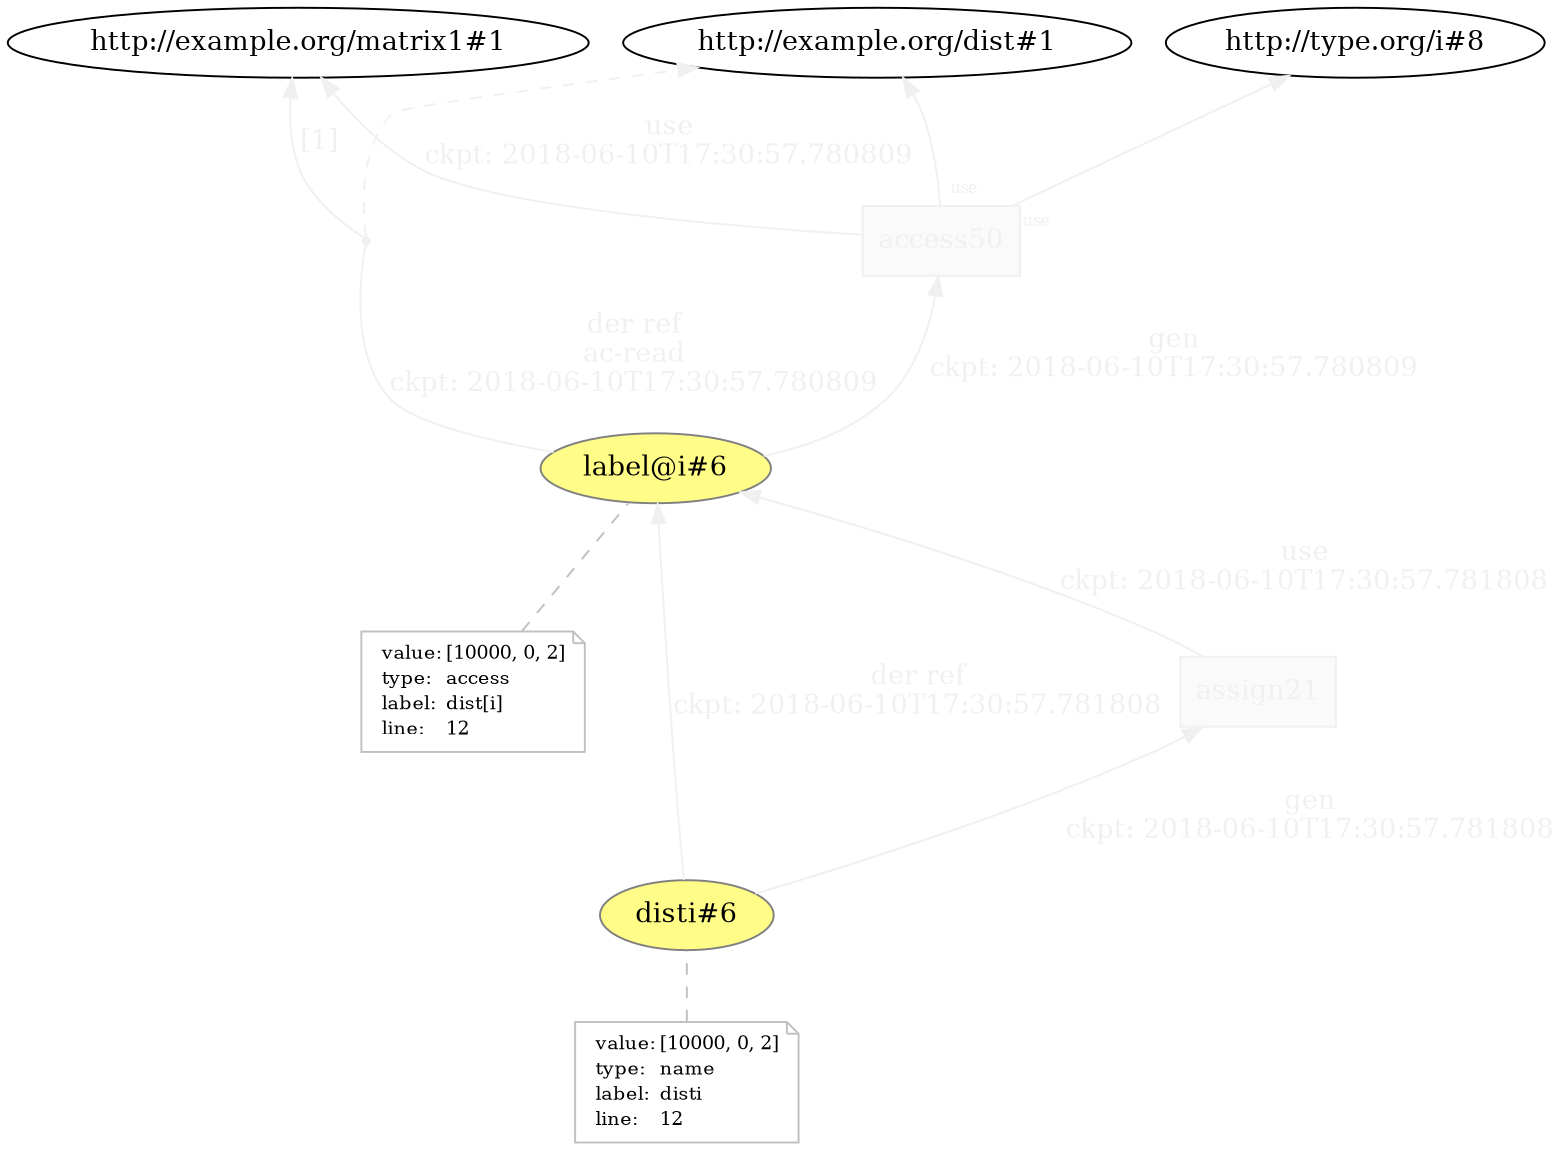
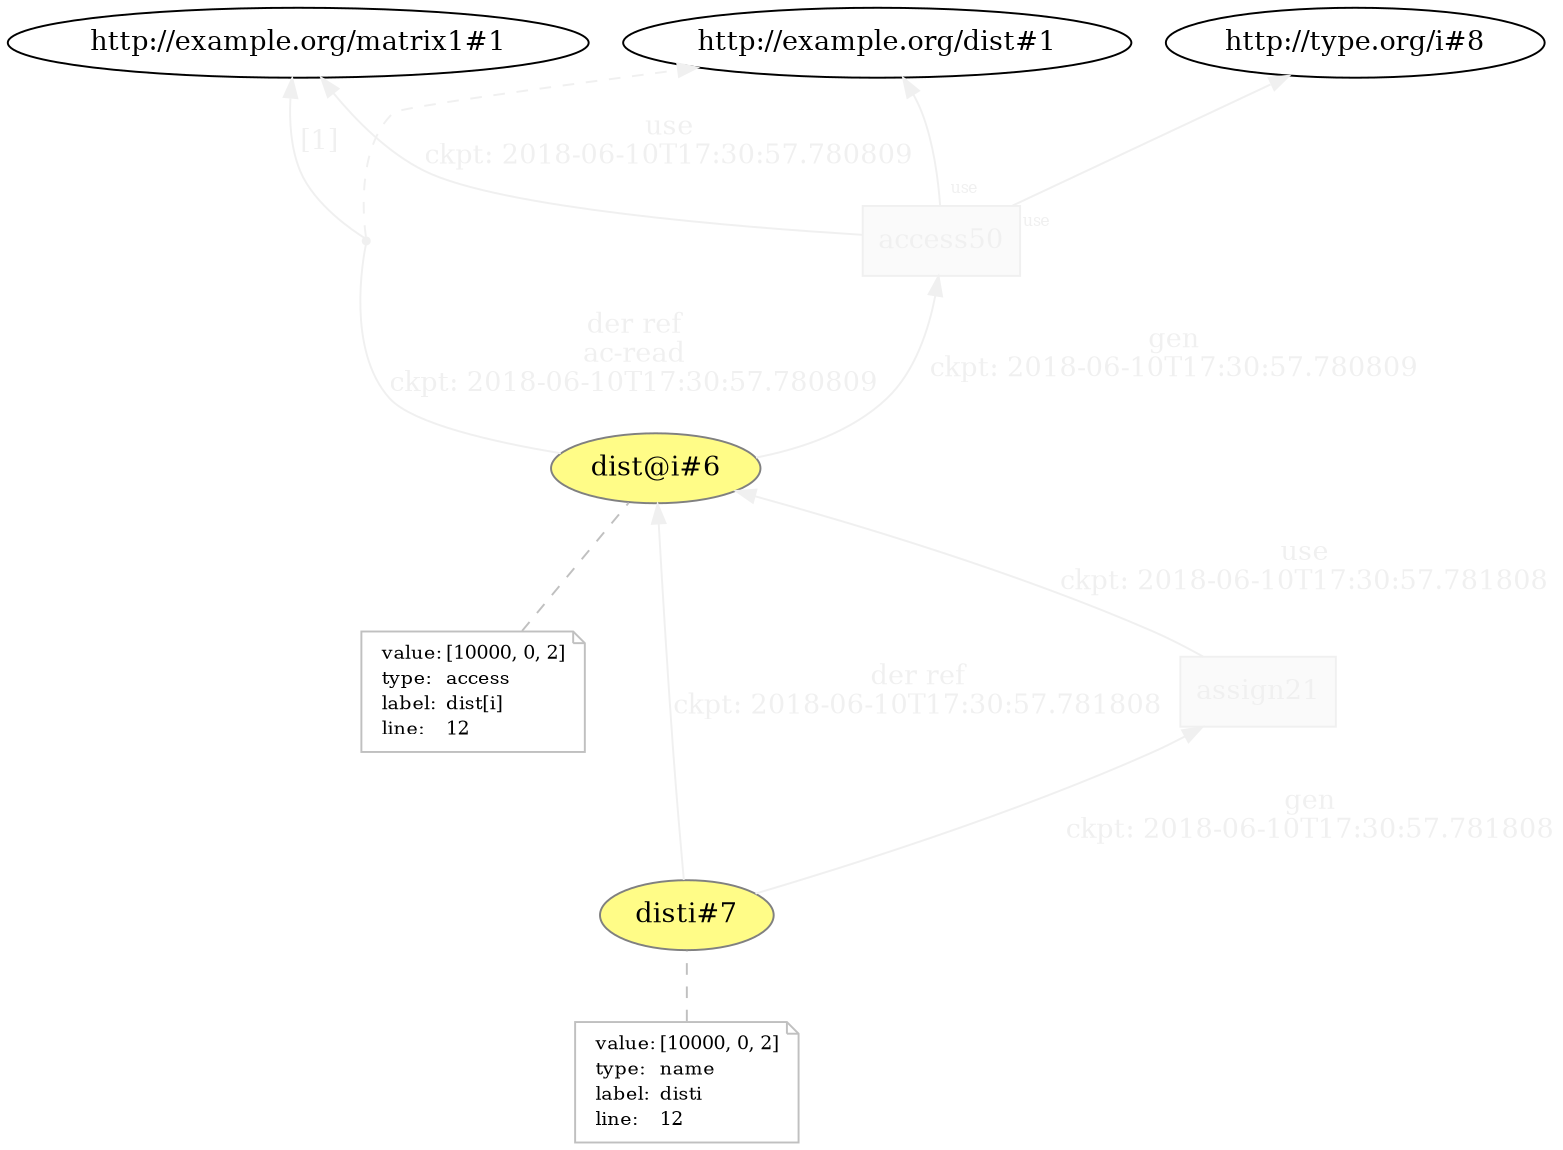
node "label@i#6": label "label@i#6" -> "dist@i#6"
node "disti#6": label "disti#6" -> "disti#7"
